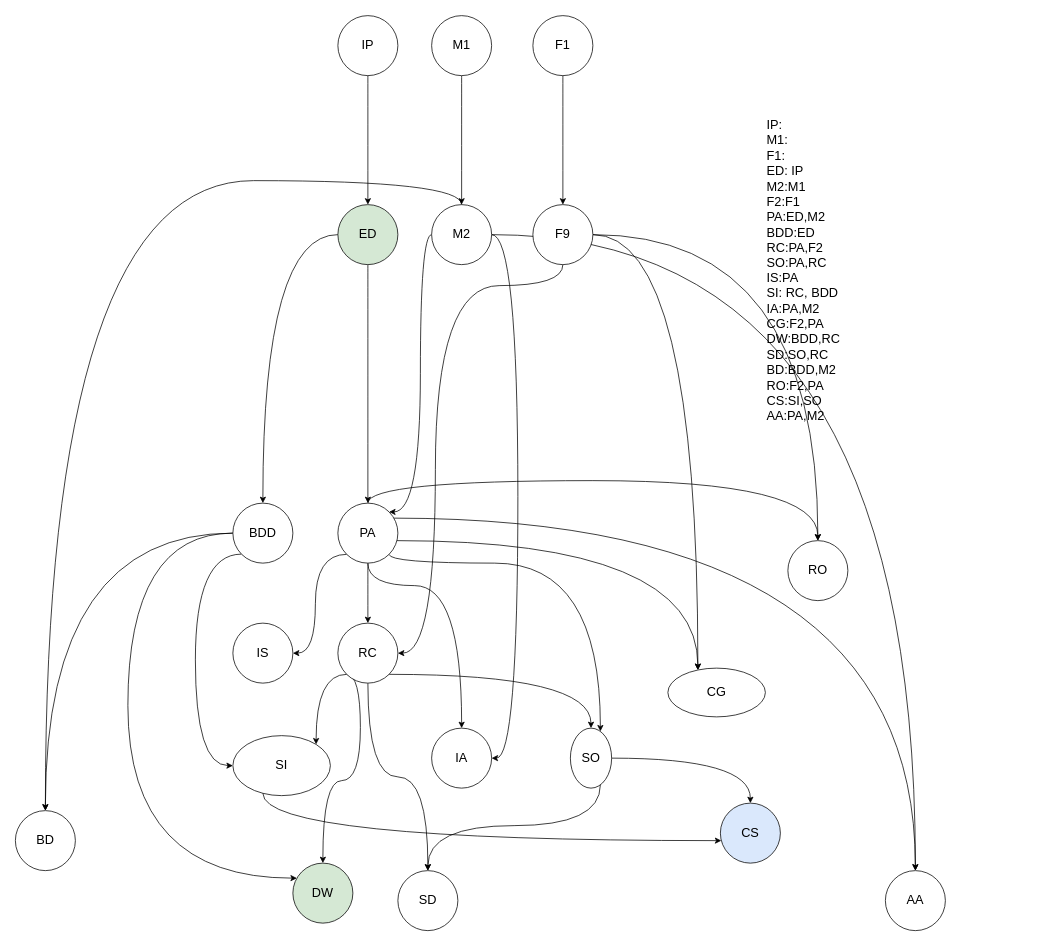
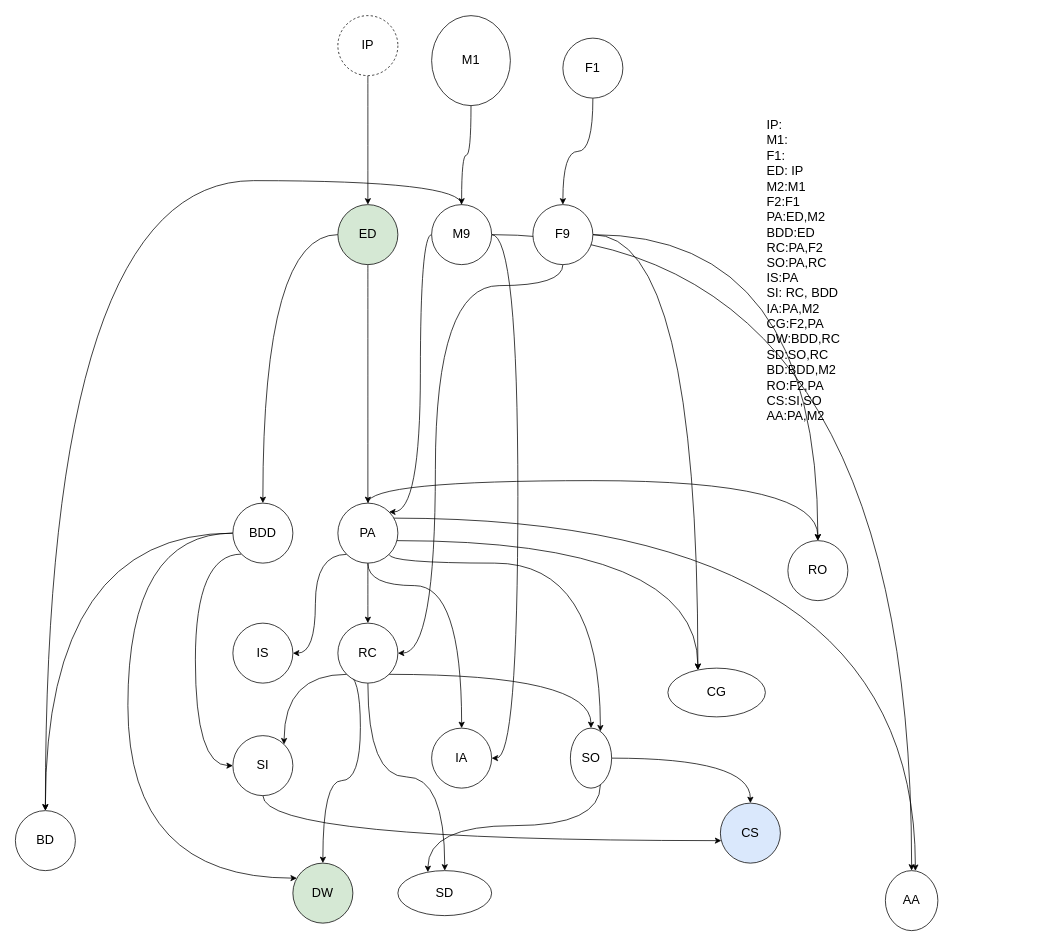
node "IP": style solid -> dashed
node "M1": size 60x60 -> 79x90
node "F1": moved (563, 45) -> (593, 68)
node "M2": label "M2" -> "M9"
node "SI": size 98x60 -> 60x60
node "SD": size 60x60 -> 94x45
node "AA": size 60x60 -> 53x60
